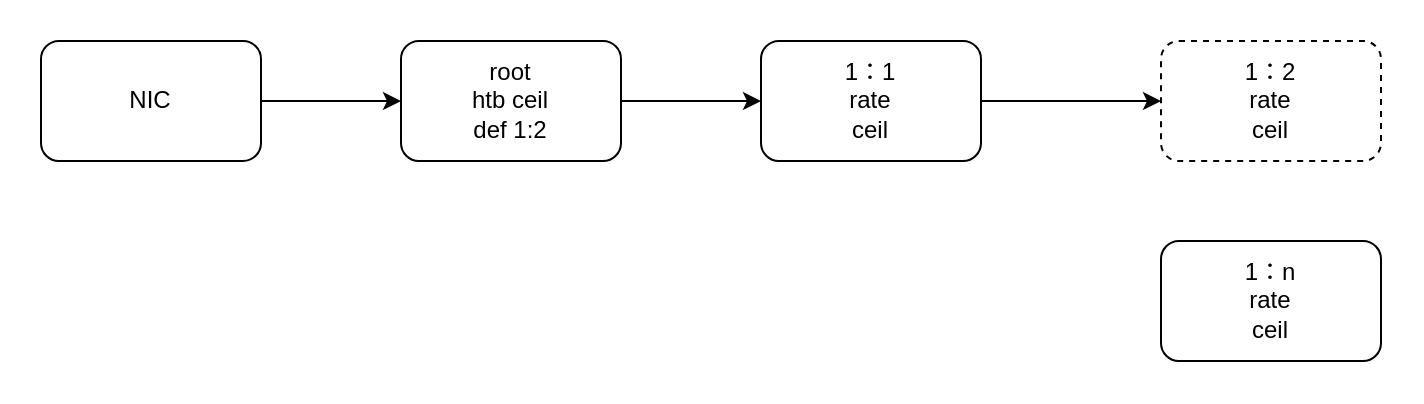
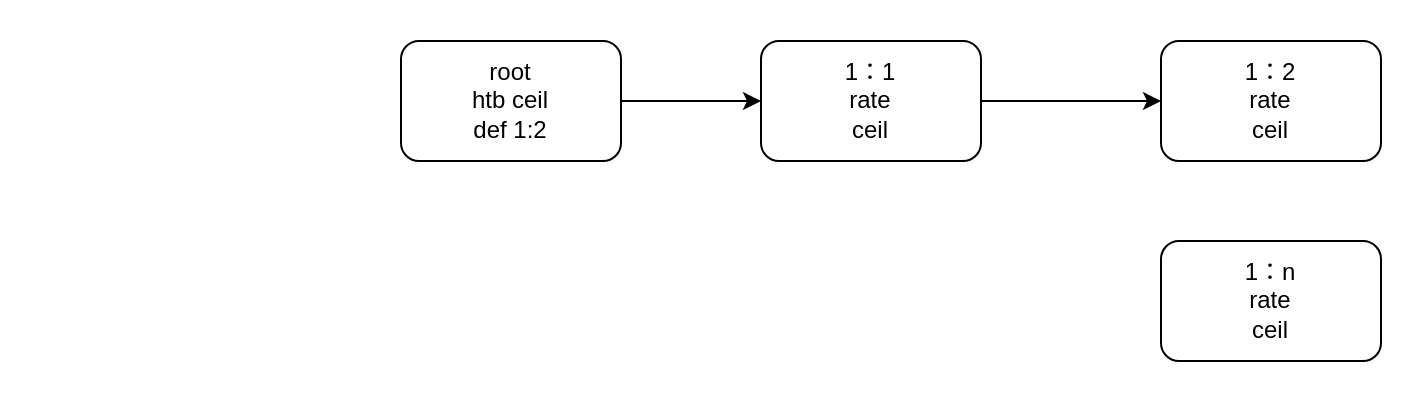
node "NIC": removed
edge "NIC" -> "root htb ceil def 1:2": removed
node "1：2 rate ceil": style dashed -> solid
